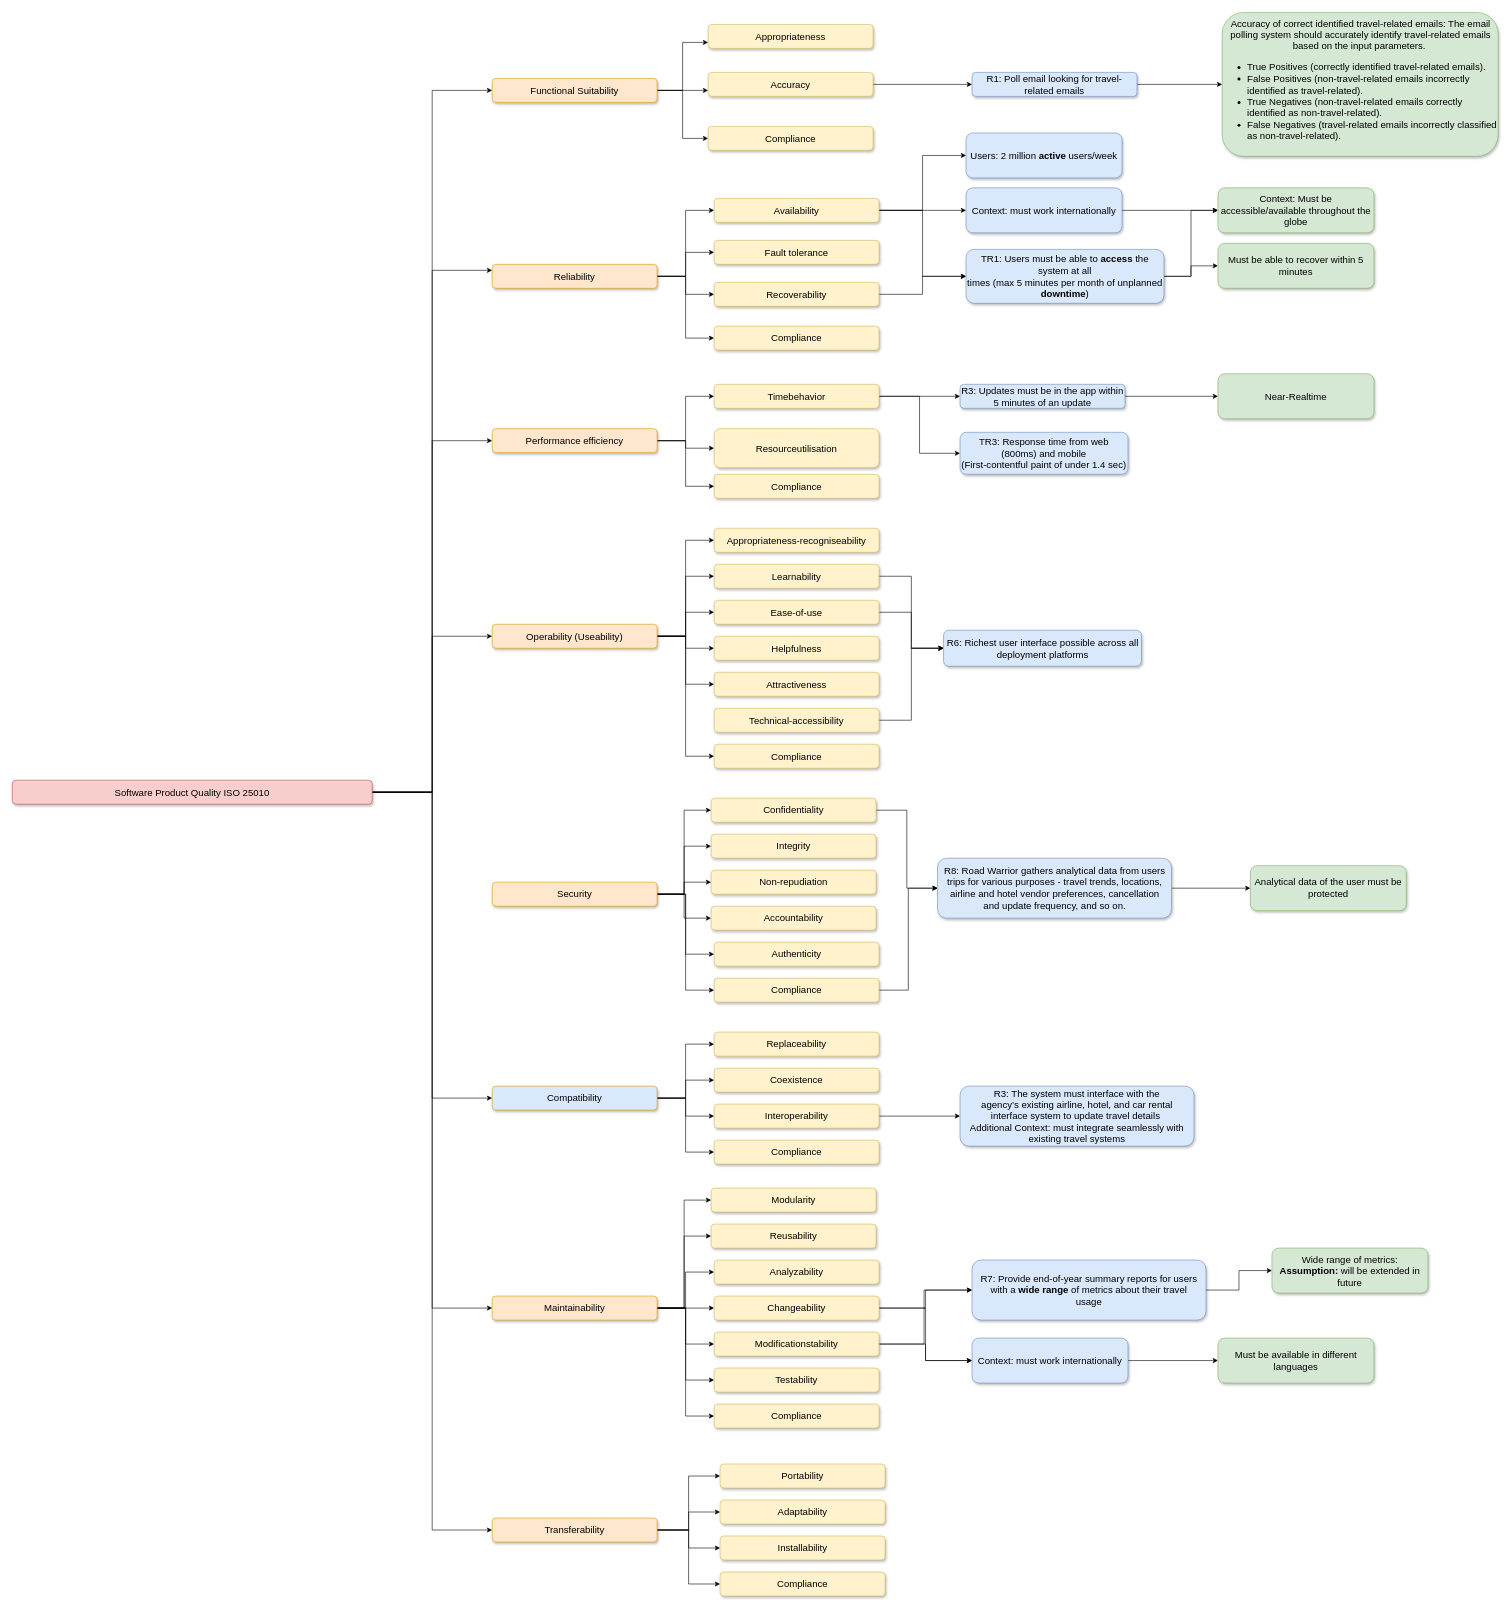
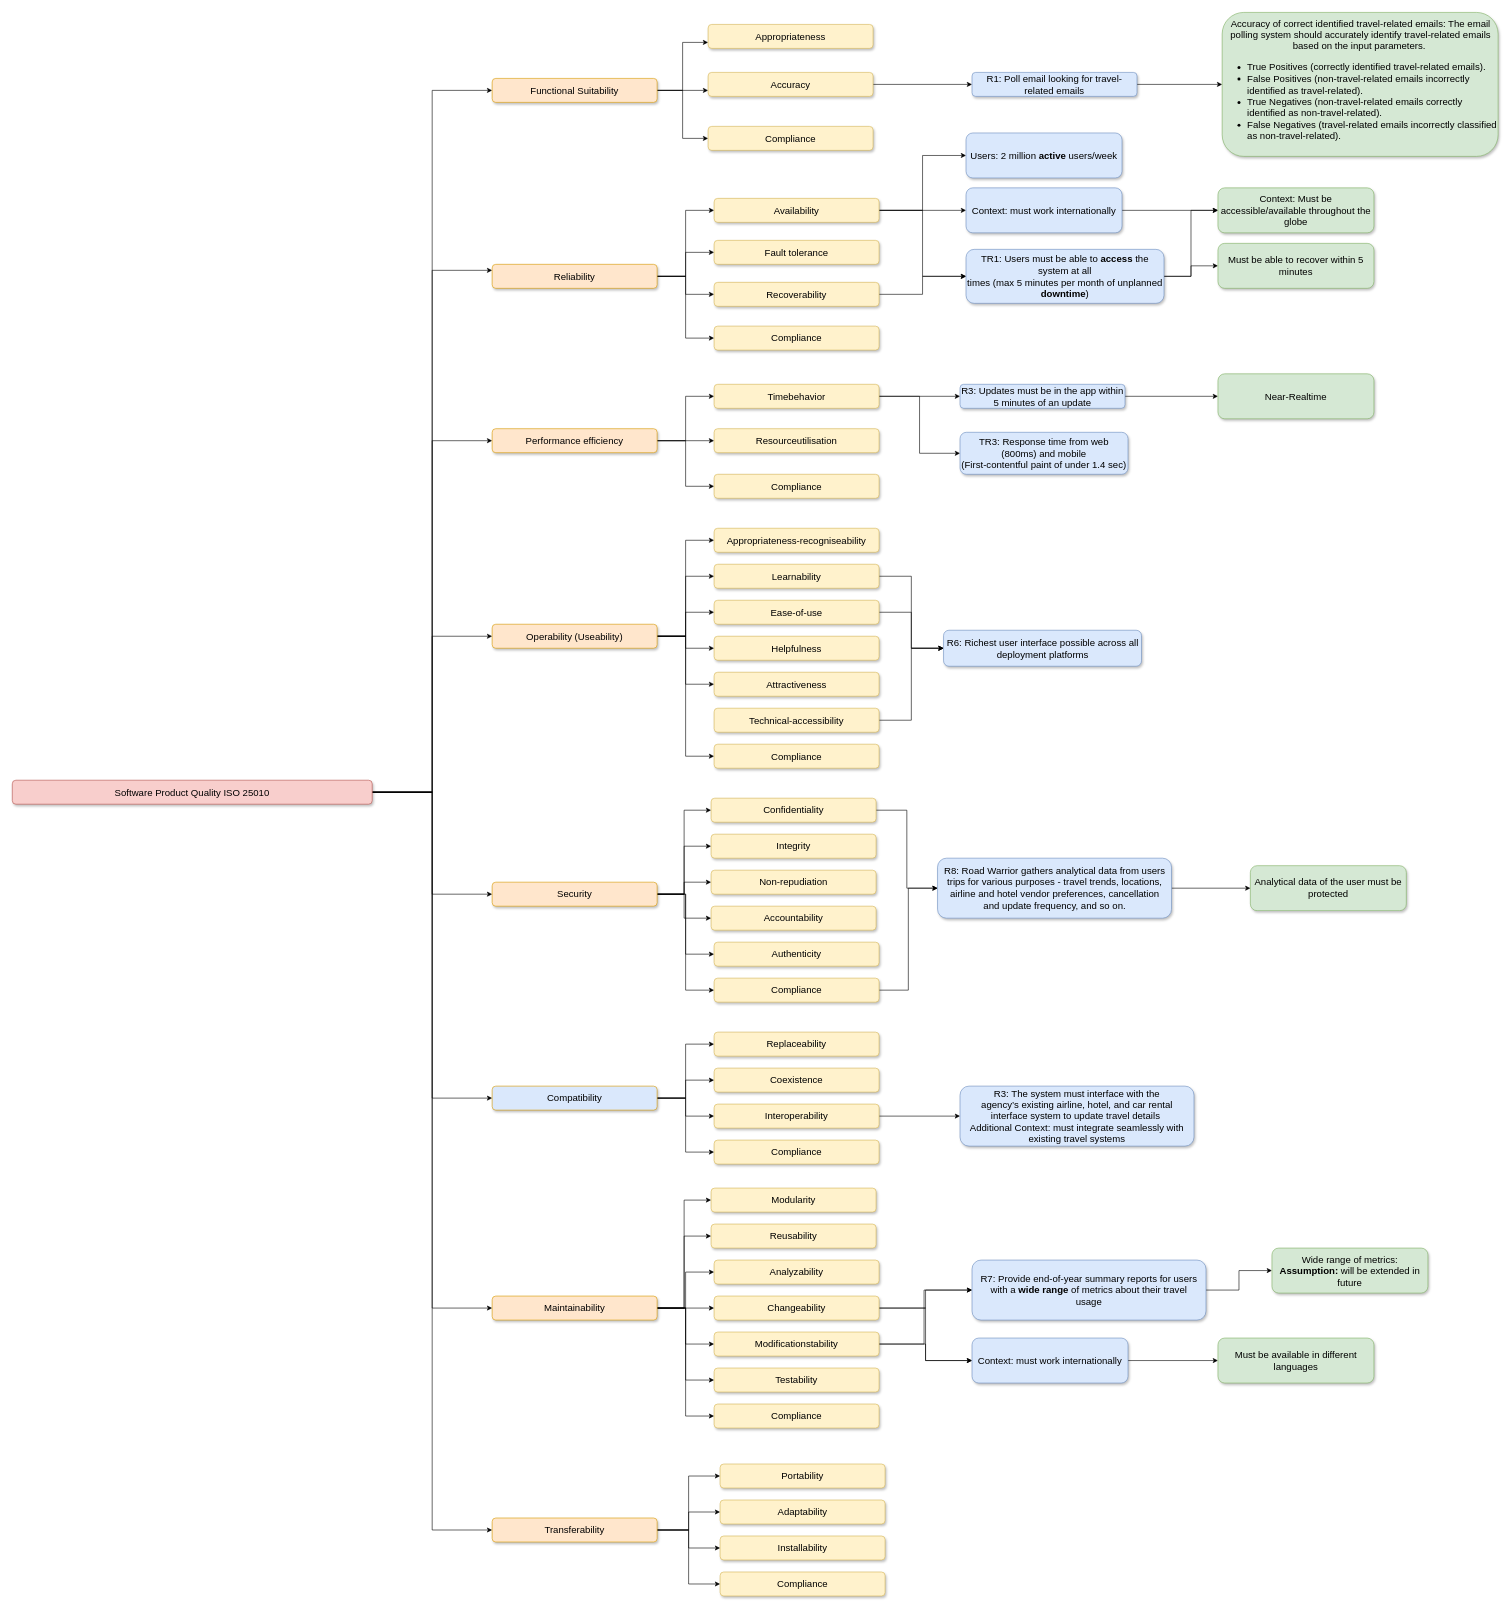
node "Resourceutilisation": size 165x39 -> 165x24
edge "Software Product Quality ISO 25010" -> "Security": added
